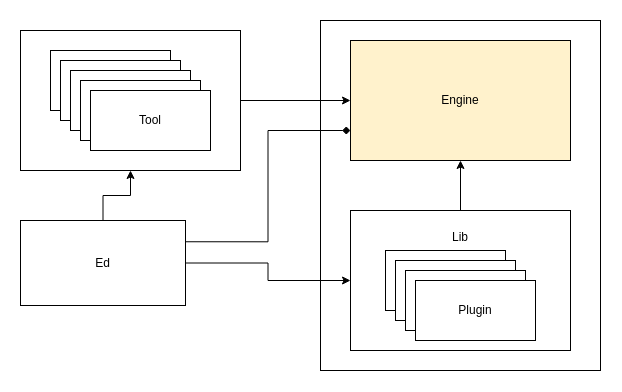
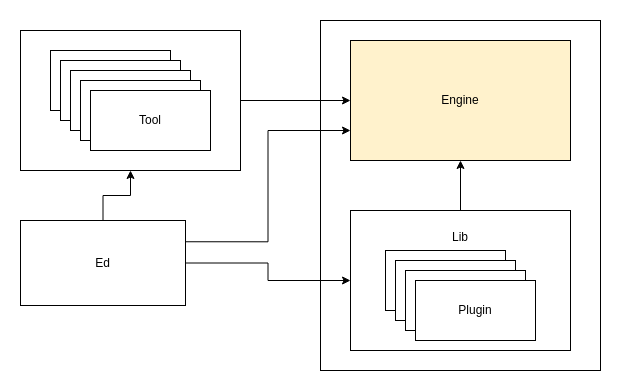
edge "Ed" -> "Engine": arrowhead diamond -> classic
